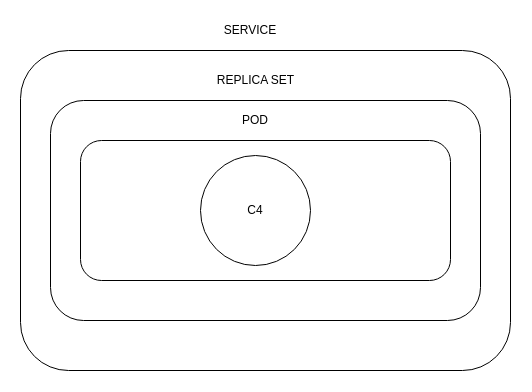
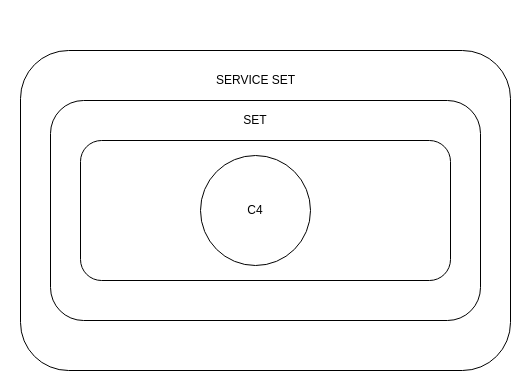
node "SERVICE": removed
node "REPLICA SET": label "REPLICA SET" -> "SERVICE SET"
node "POD": label "POD" -> "SET"
